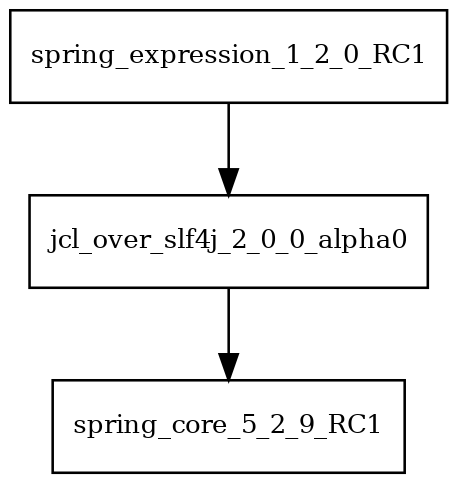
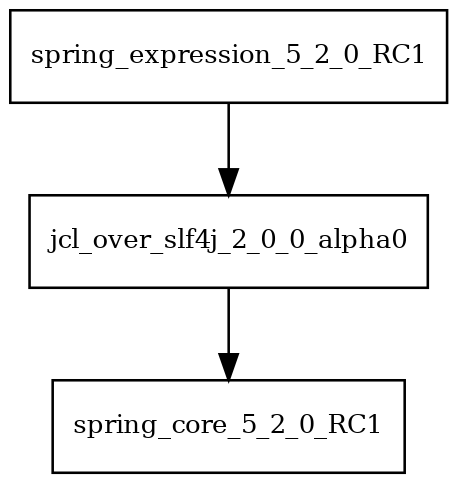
node "spring_expression_1_2_0_RC1": label "spring_expression_1_2_0_RC1" -> "spring_expression_5_2_0_RC1"
node "spring_core_5_2_9_RC1": label "spring_core_5_2_9_RC1" -> "spring_core_5_2_0_RC1"
